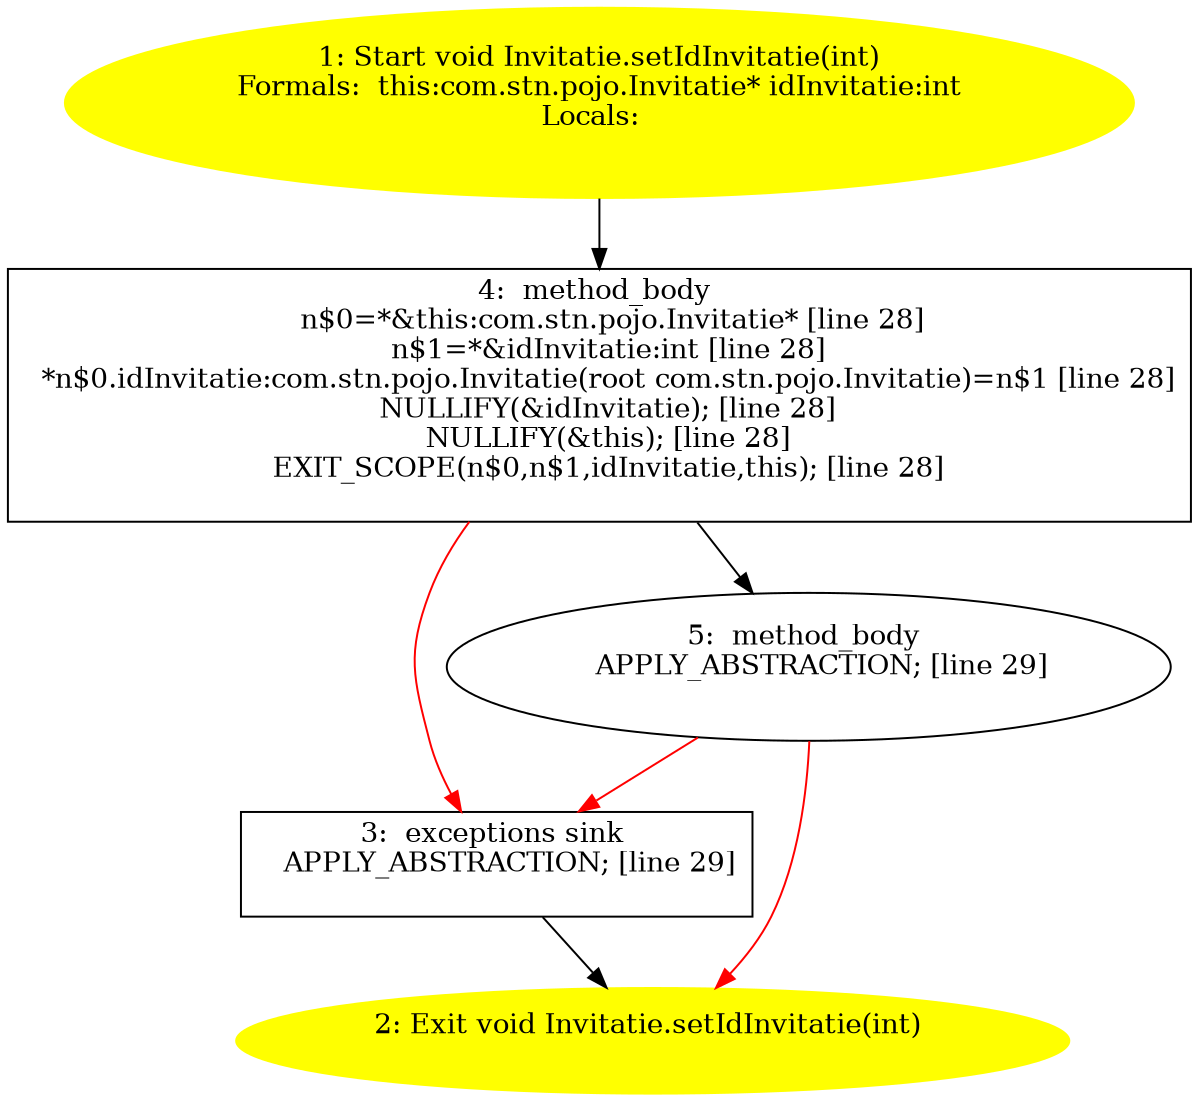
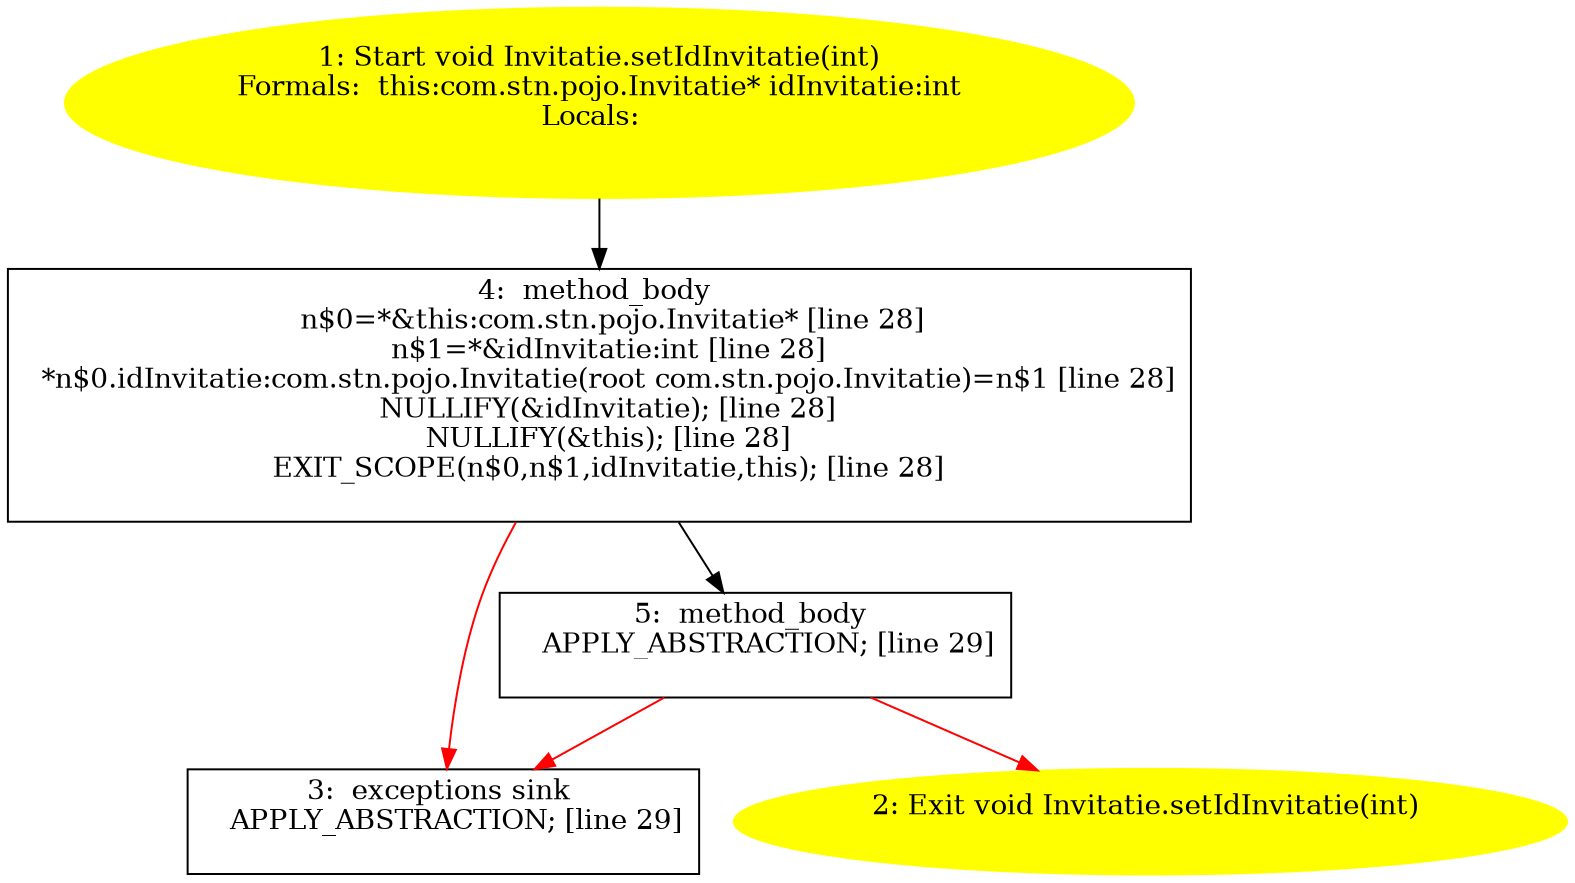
node "5:  method_body APPLY_ABSTRACTION; [line 29]": shape ellipse -> box
edge "3:  exceptions sink APPLY_ABSTRACTION; [line 29]" -> "2: Exit void Invitatie.setIdInvitatie(int)": removed
